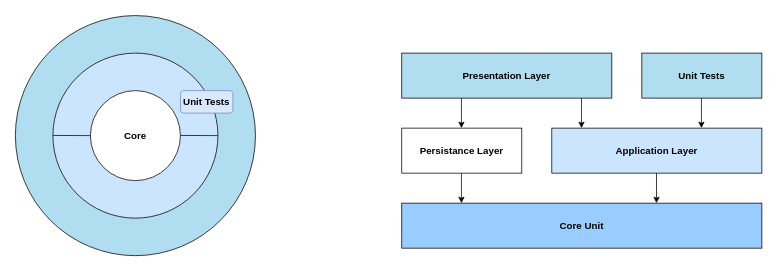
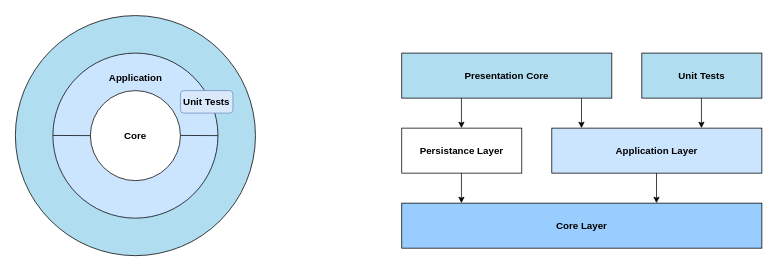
node "Presentation Layer": label "Presentation Layer" -> "Presentation Core"
node "Application": added
node "Core Unit": label "Core Unit" -> "Core Layer"
